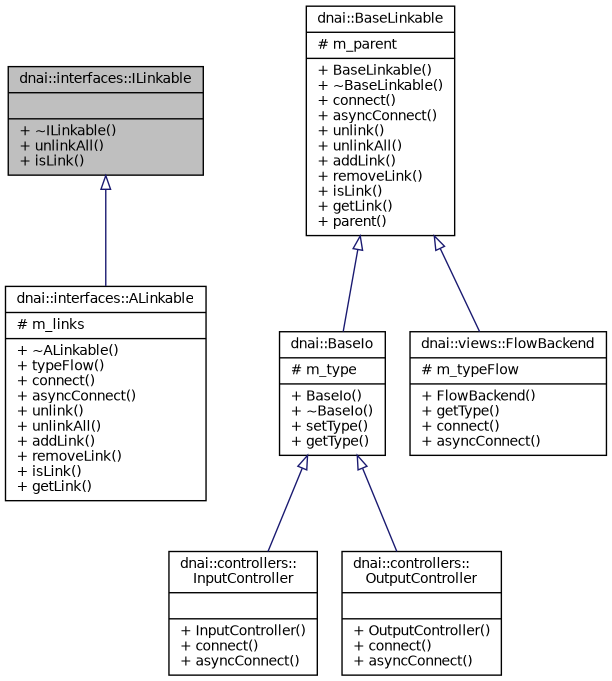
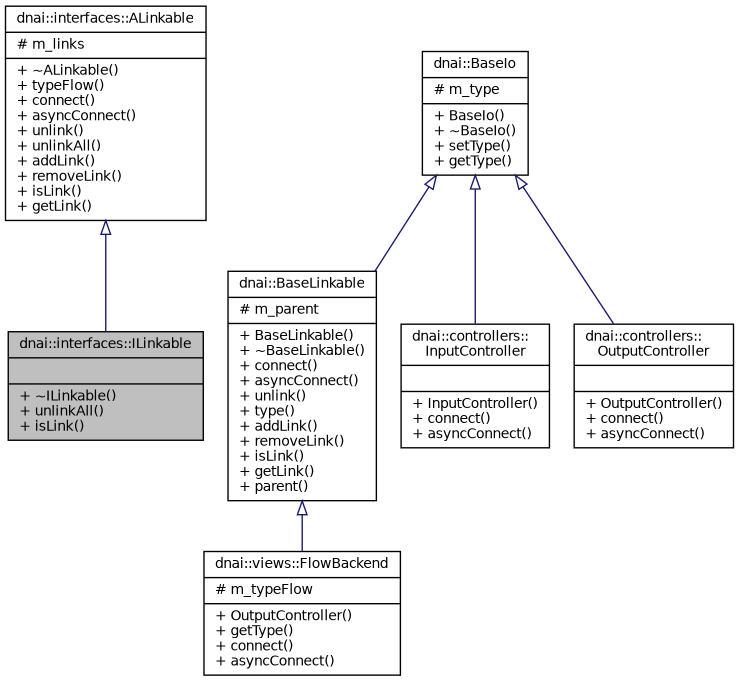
node "dnai::BaseLinkable": text "+ unlinkAll()" -> "+ type()"
edge "dnai::interfaces::ALinkable" -> "dnai::interfaces::ILinkable": reversed
edge "dnai::BaseIo" -> "dnai::BaseLinkable": reversed
node "dnai::views::FlowBackend": text "+ FlowBackend()" -> "+ OutputController()"
